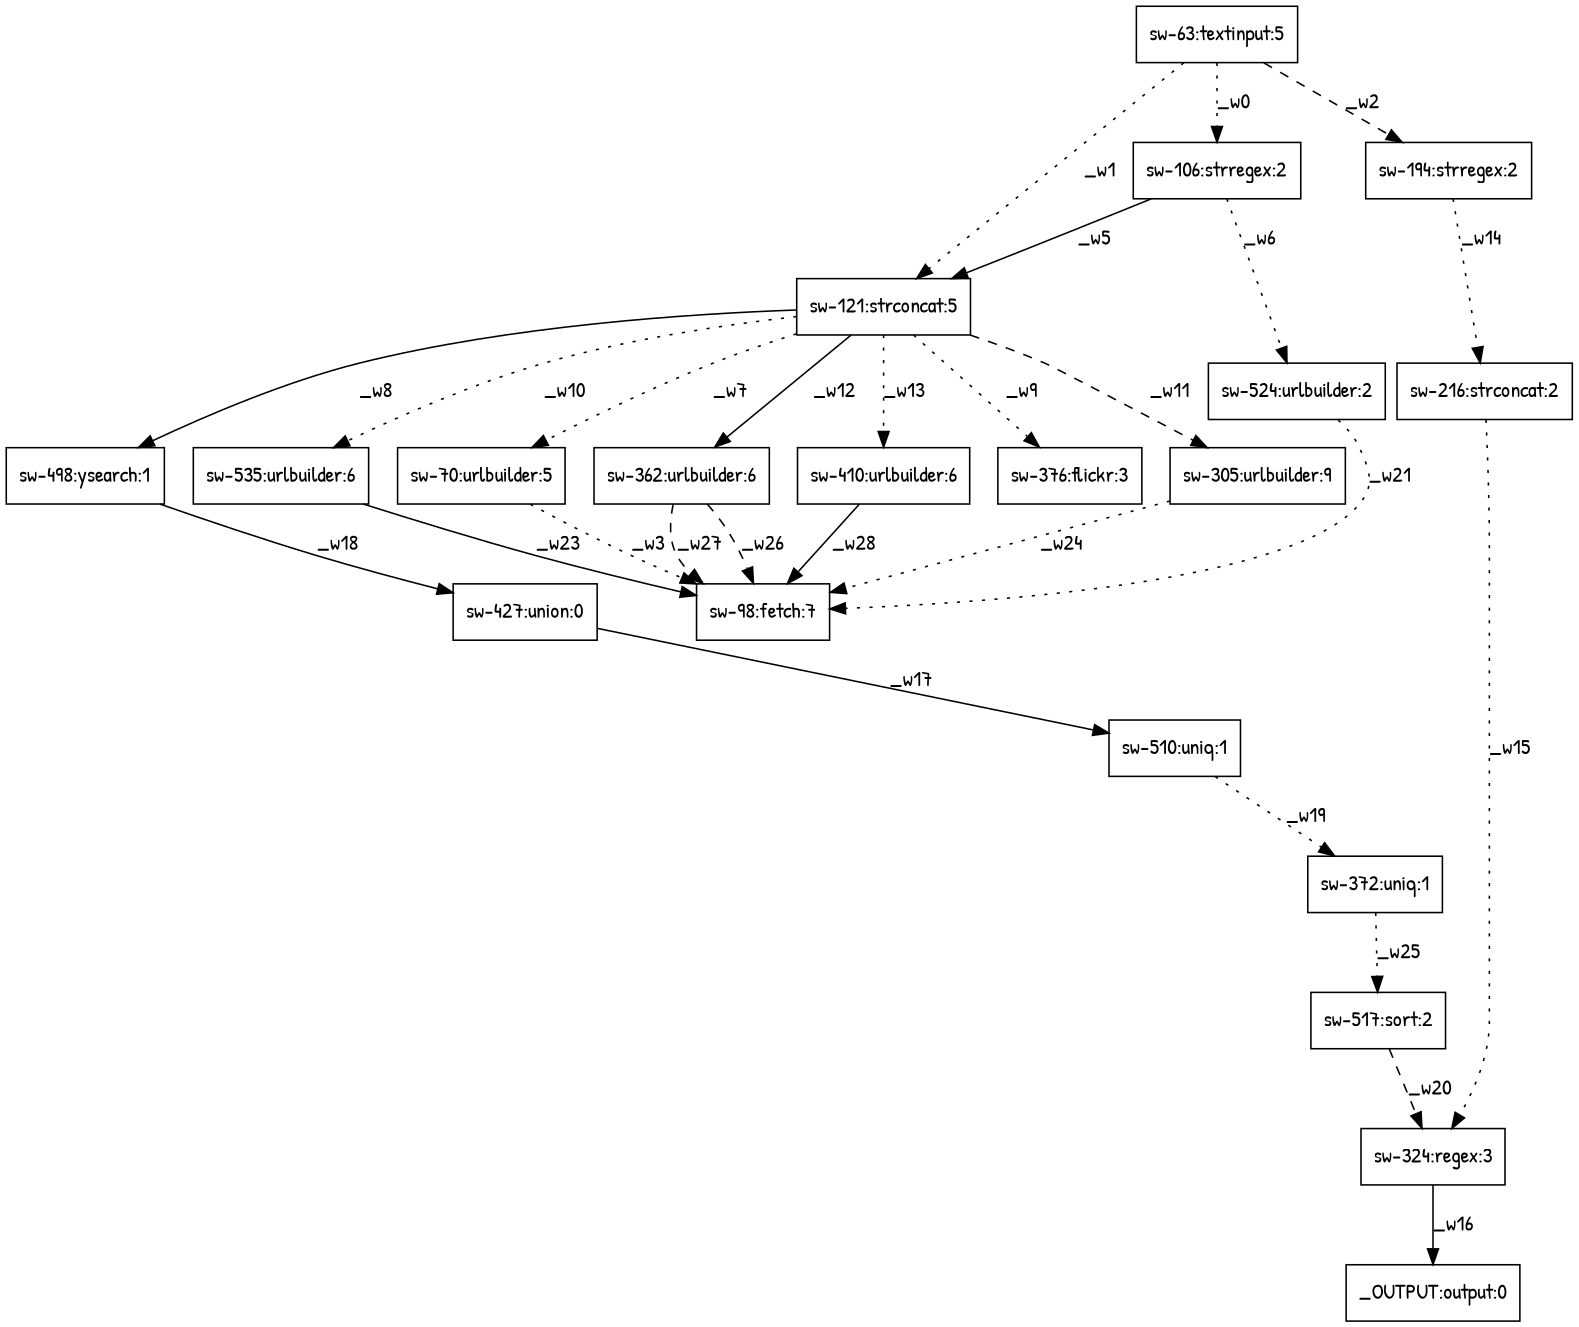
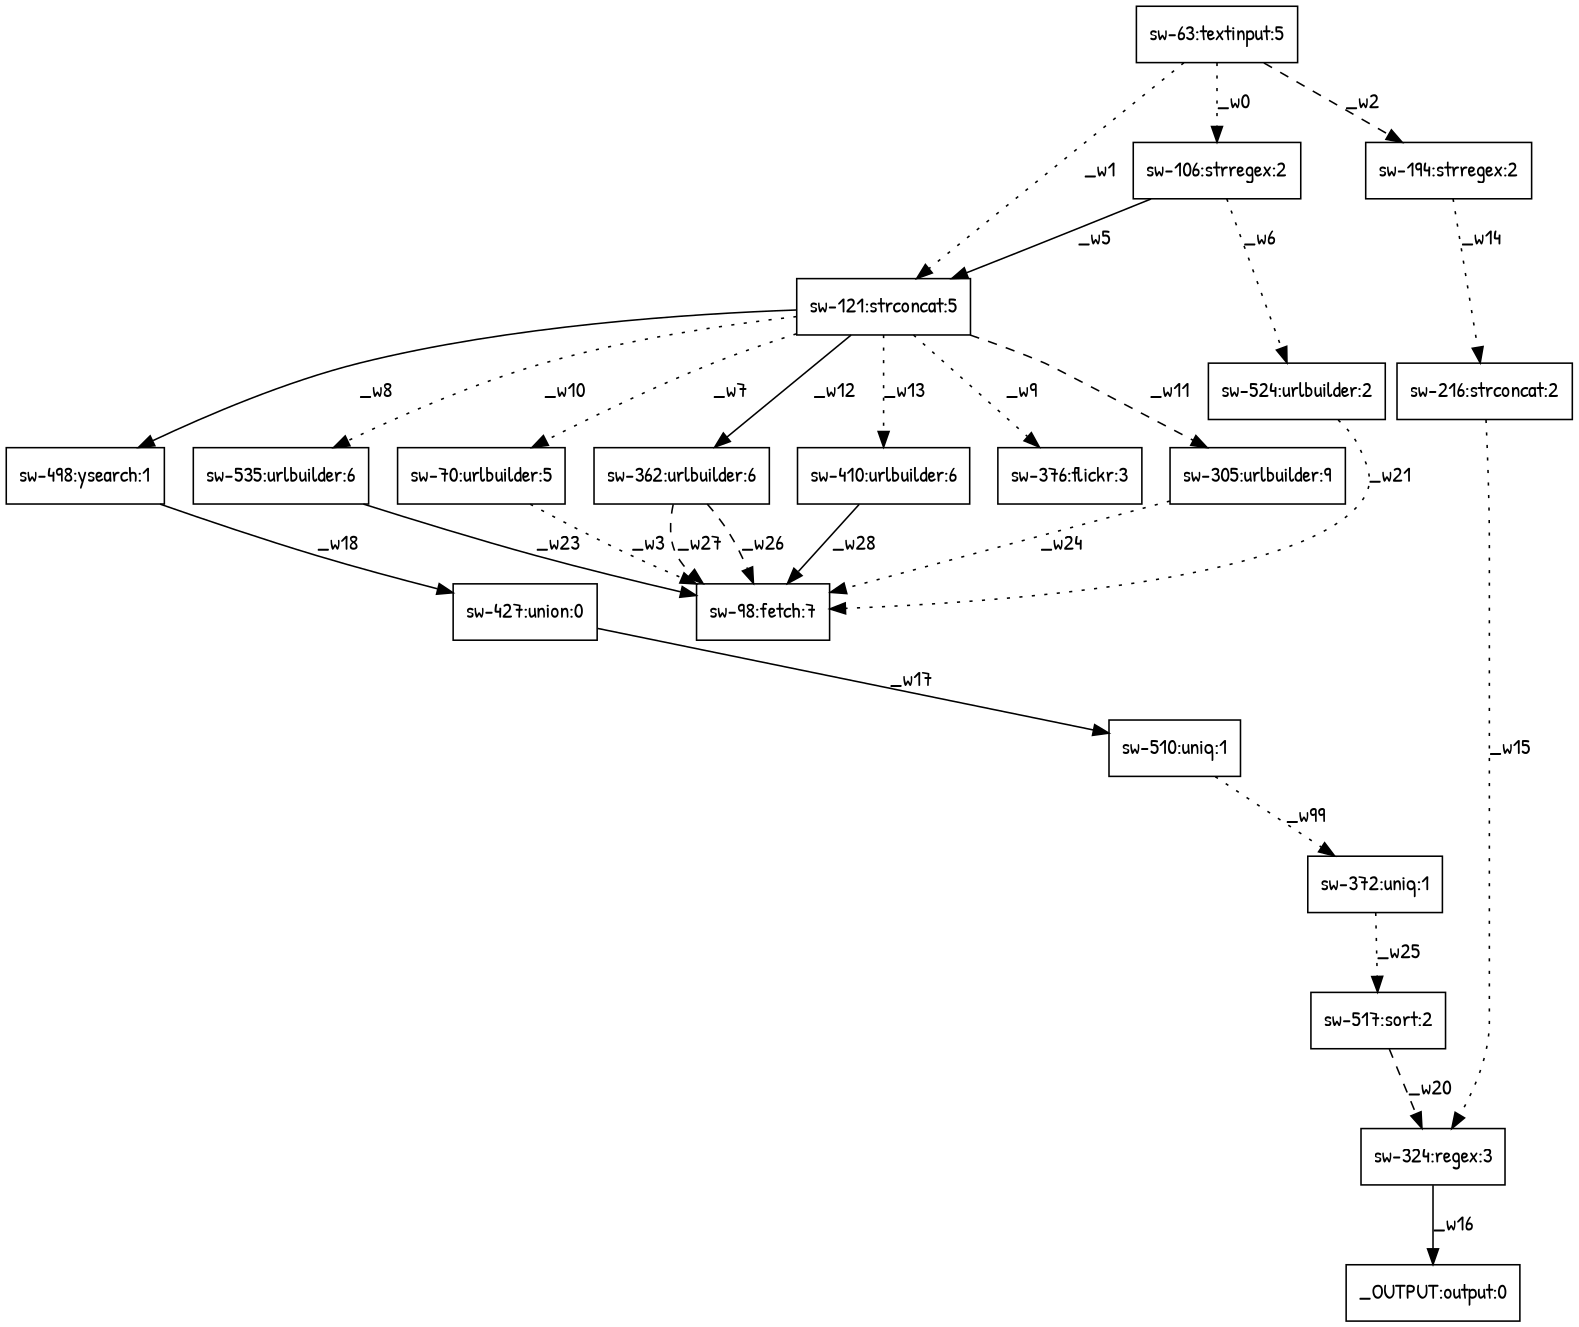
edge "sw-510:uniq:1" -> "sw-372:uniq:1": label "_w19" -> "_w99"
